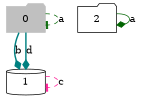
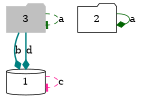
node "0": label "0" -> "3"
